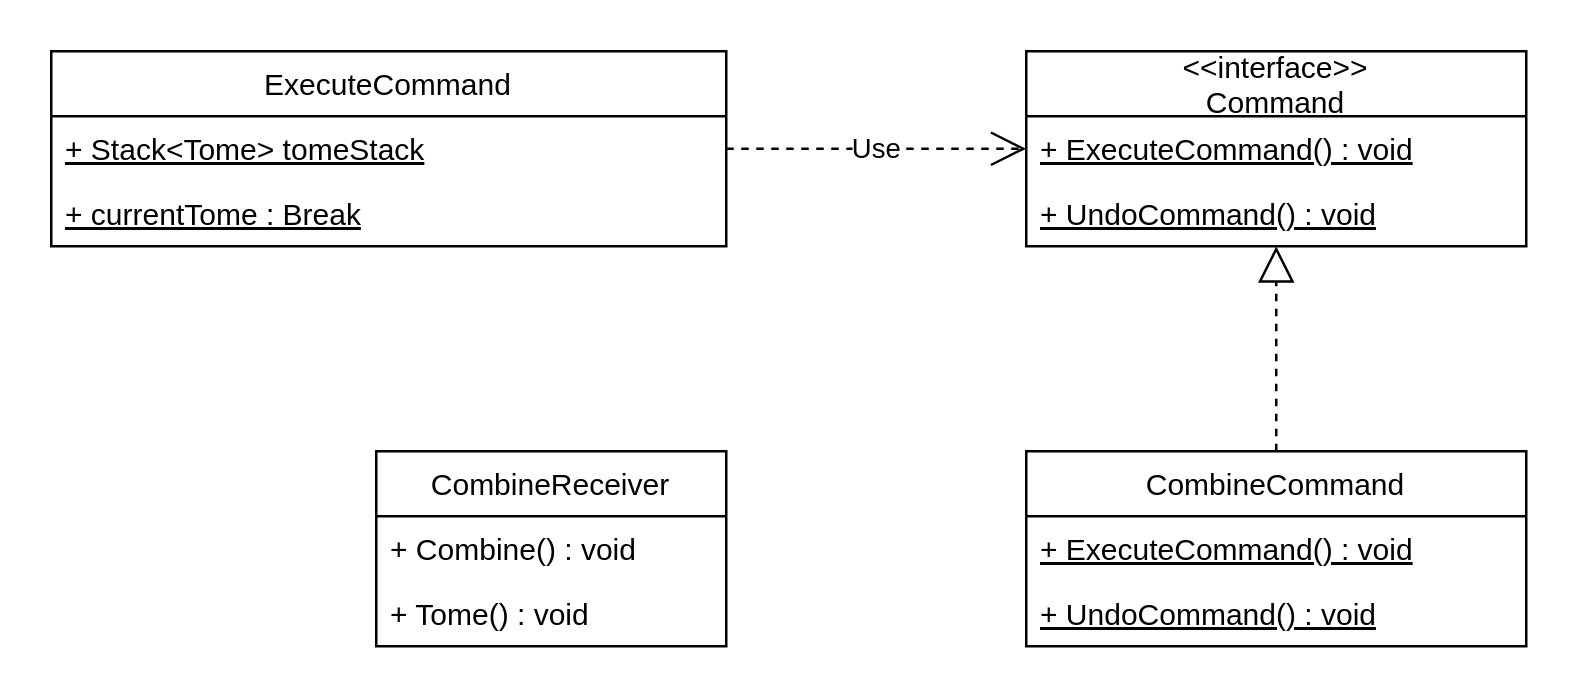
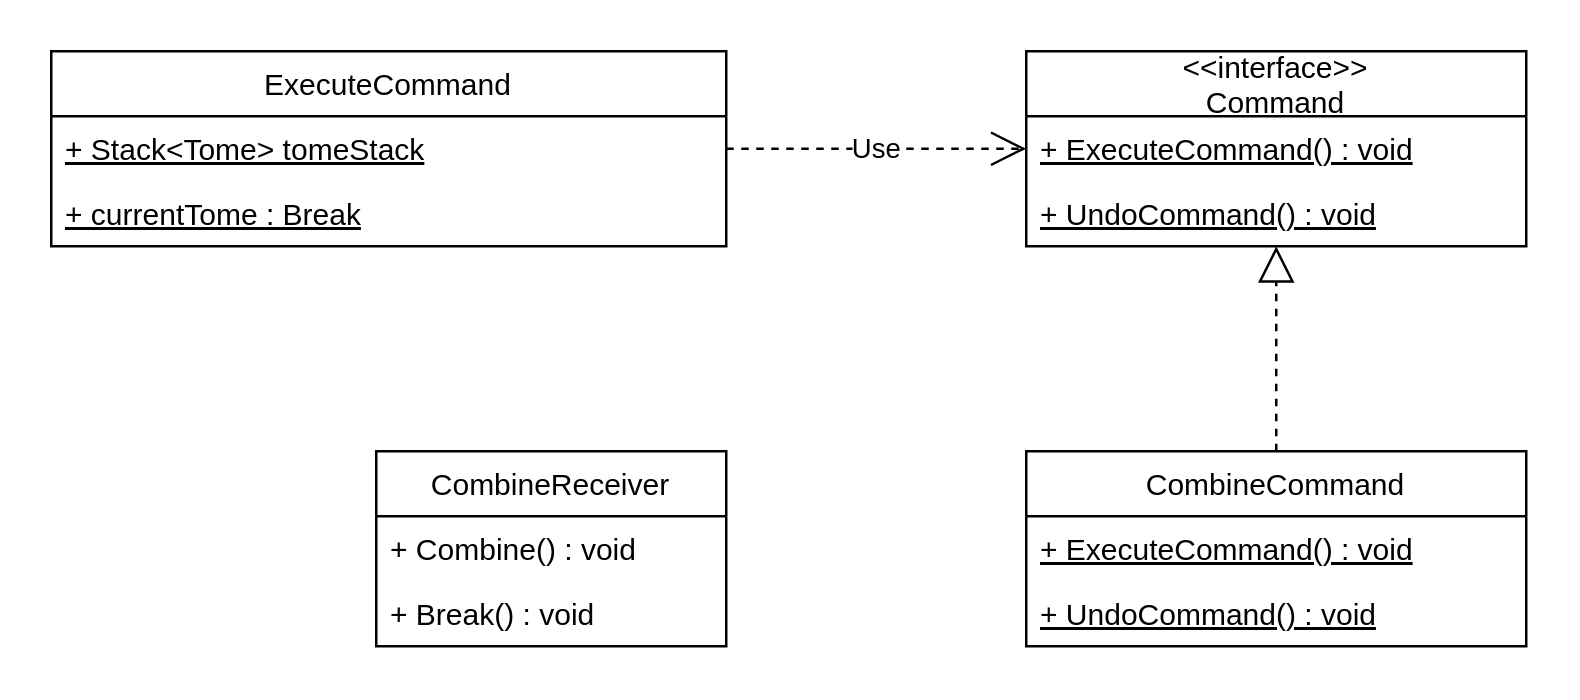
node "+ Tome() : void": label "+ Tome() : void" -> "+ Break() : void"
